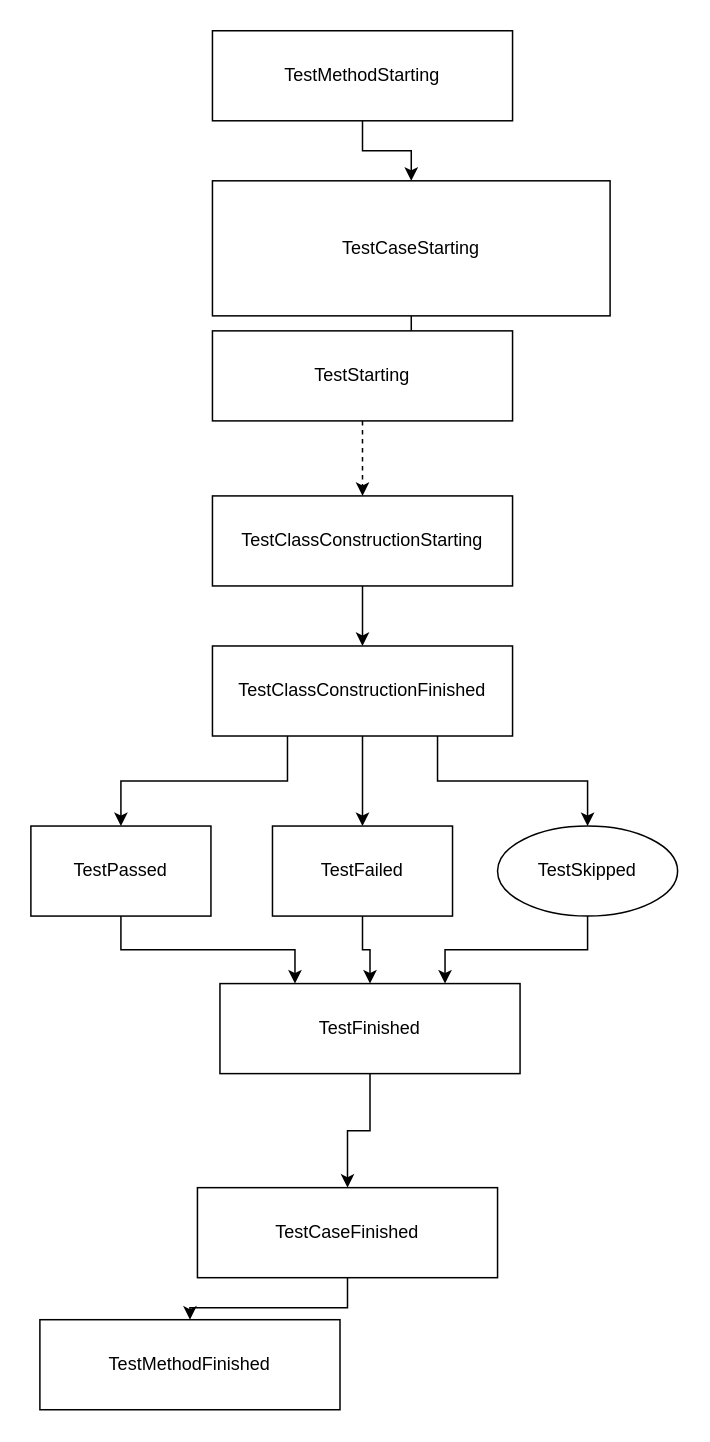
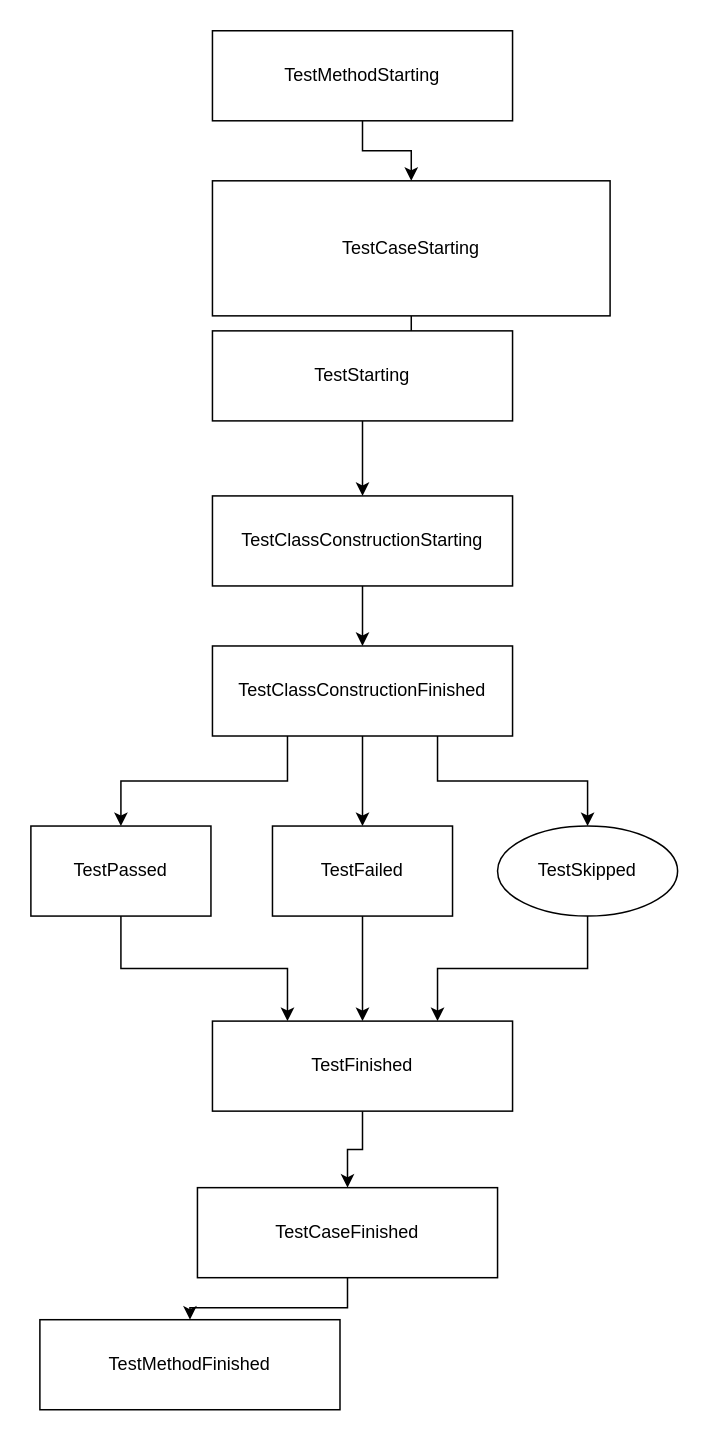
edge "TestStarting" -> "TestClassConstructionStarting": style dashed -> solid
node "TestFinished": moved (370, 1028) -> (362, 1066)
